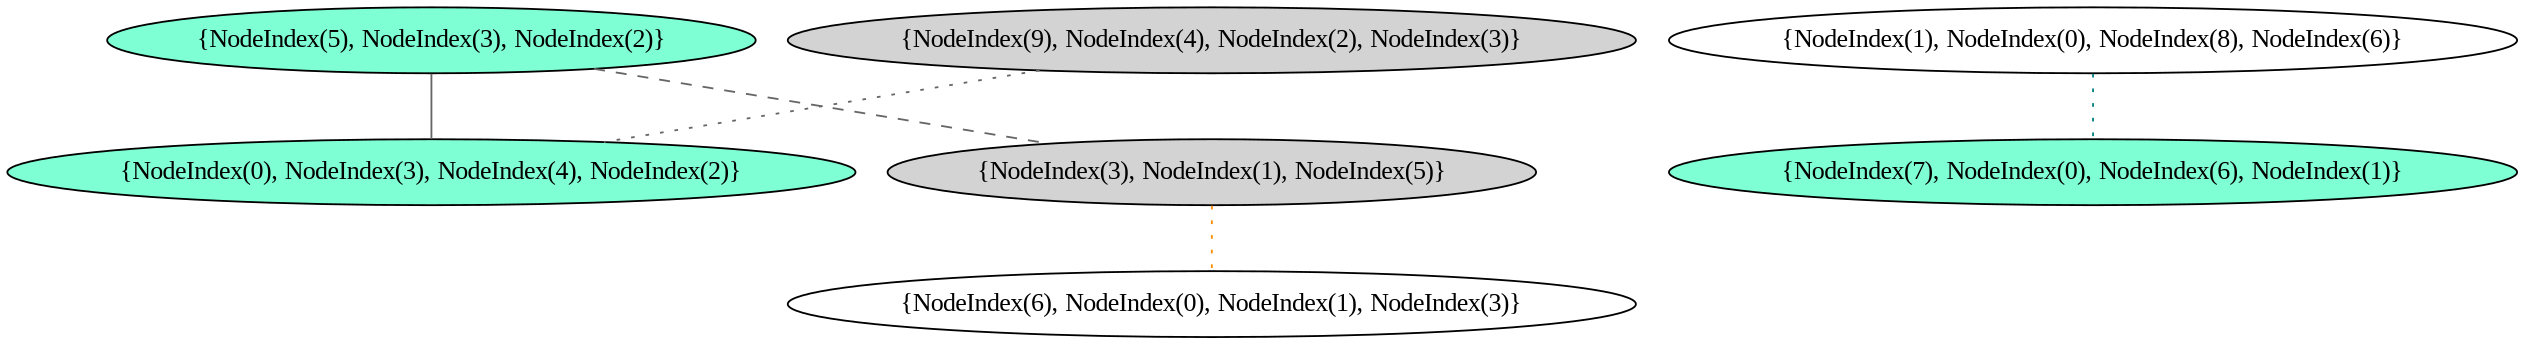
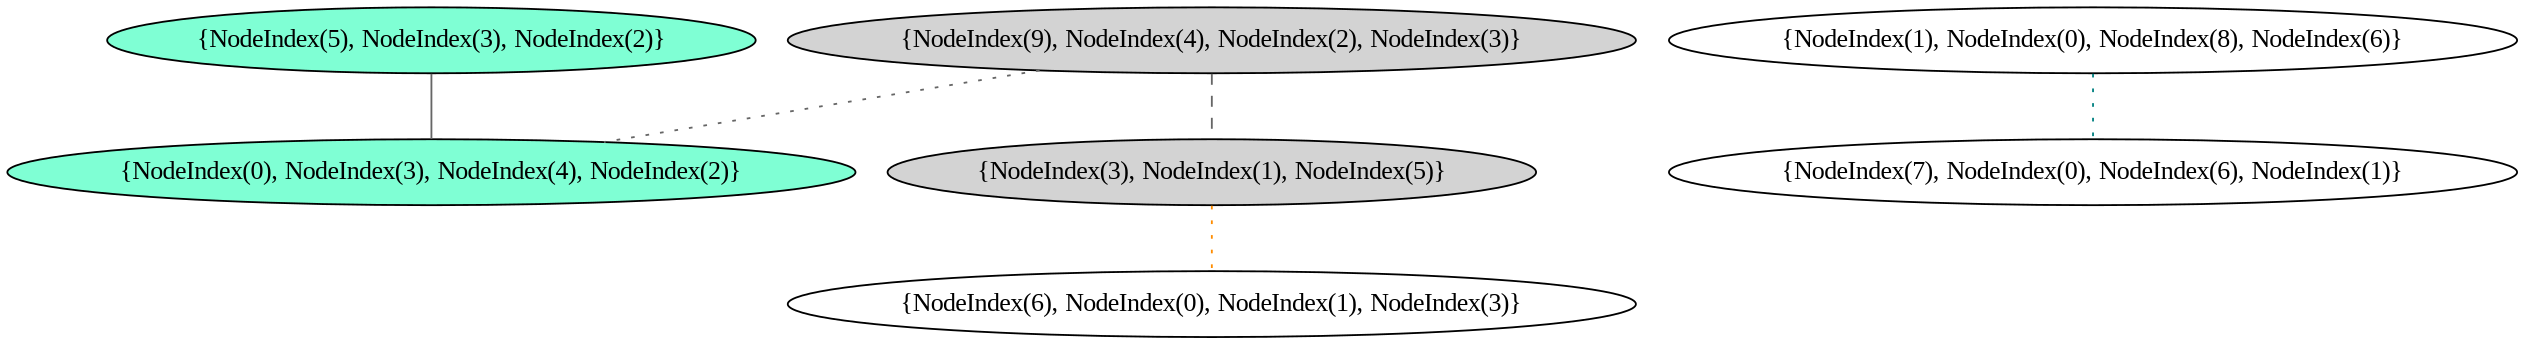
edge "{NodeIndex(5), NodeIndex(3), NodeIndex(2)}" -- "{NodeIndex(3), NodeIndex(1), NodeIndex(5)}": now "{NodeIndex(9), NodeIndex(4), NodeIndex(2), NodeIndex(3)}" -- "{NodeIndex(3), NodeIndex(1), NodeIndex(5)}"
node "{NodeIndex(7), NodeIndex(0), NodeIndex(6), NodeIndex(1)}": fillcolor aquamarine -> white
